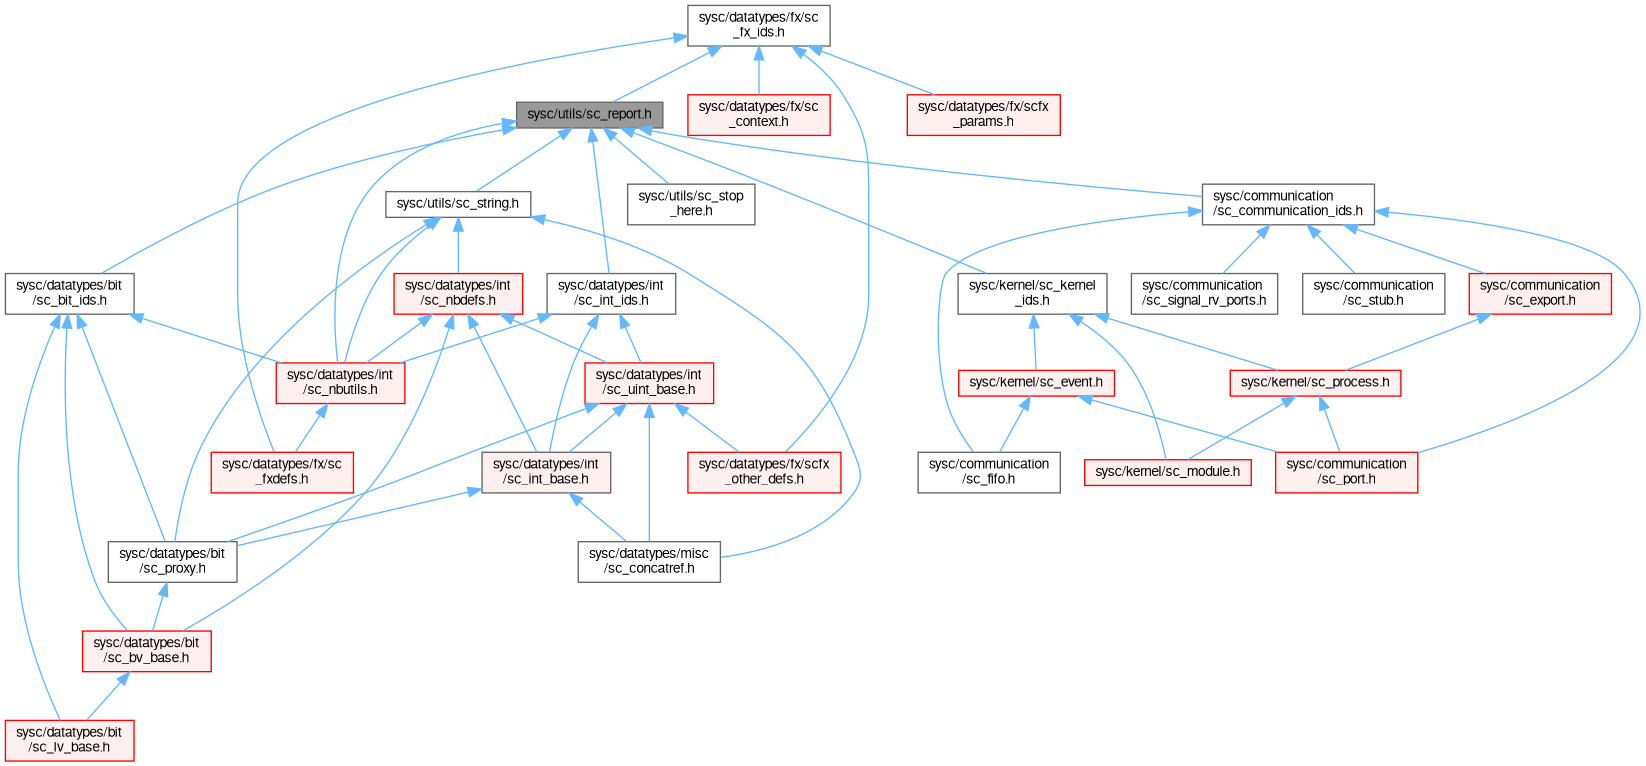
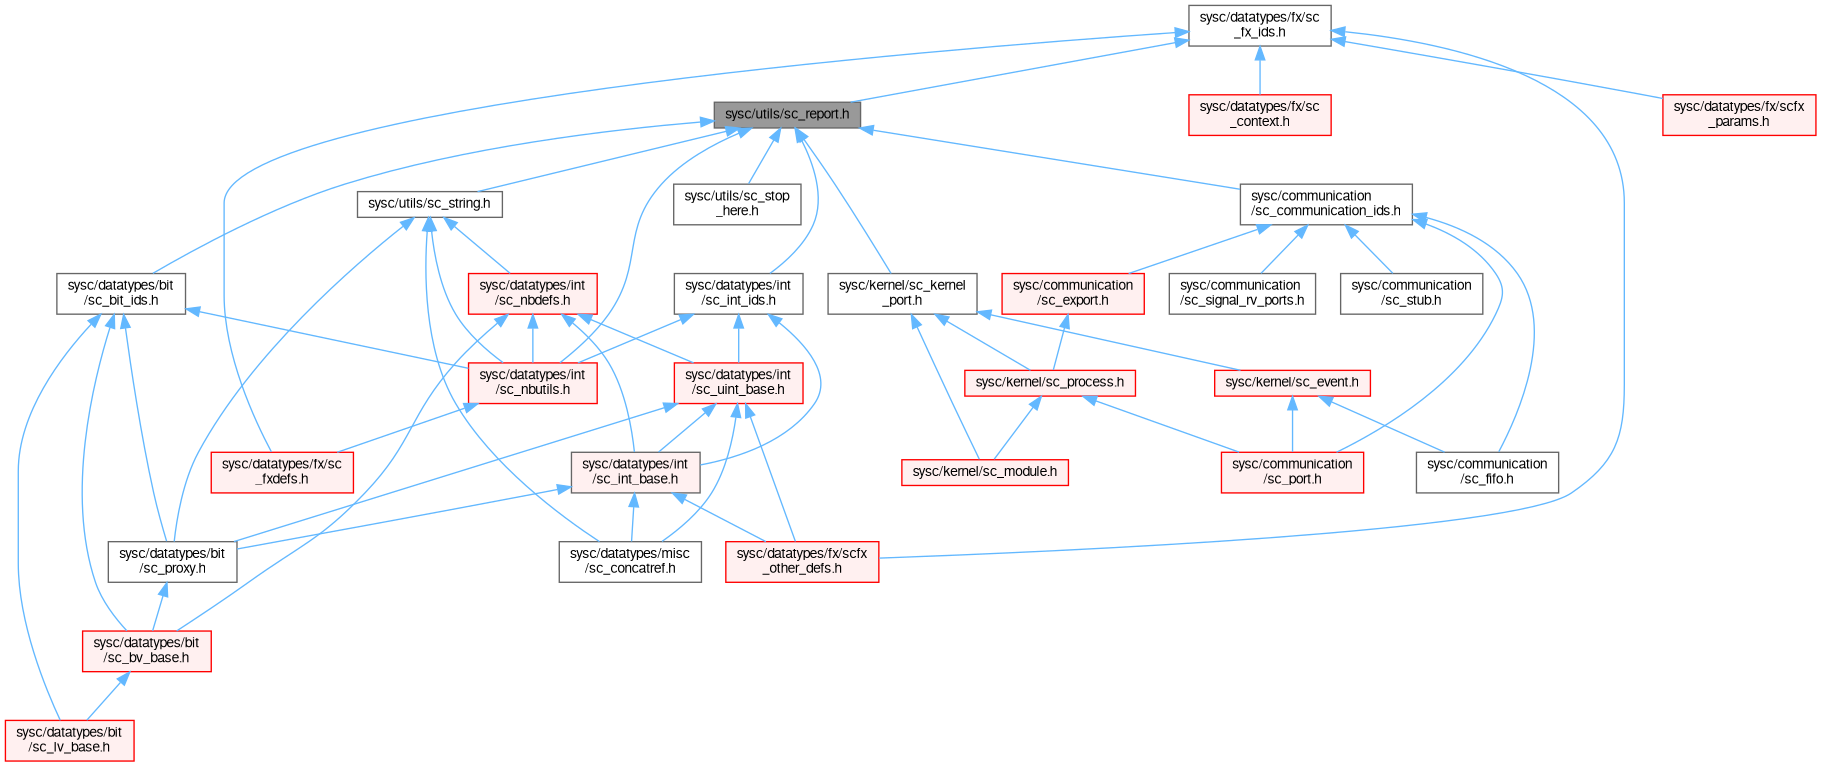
node "sysc/kernel/sc_kernel _ids.h": label "sysc/kernel/sc_kernel _ids.h" -> "sysc/kernel/sc_kernel _port.h"
edge "sysc/datatypes/fx/scfx _other_defs.h" -> "sysc/datatypes/int /sc_int_base.h": added
